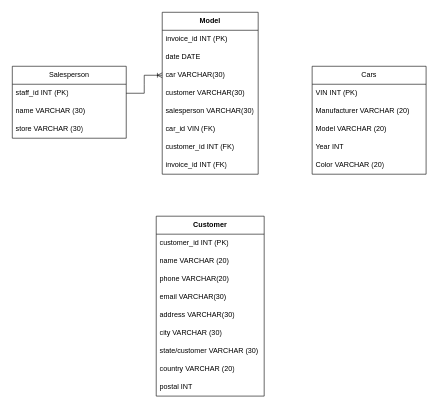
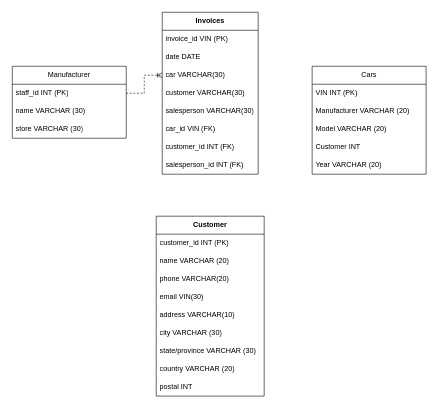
node "Model": label "Model" -> "Invoices"
node "invoice_id INT (PK)": label "invoice_id INT (PK)" -> "invoice_id VIN (PK)"
node "Salesperson": label "Salesperson" -> "Manufacturer"
edge "staff_id INT (PK)" -> "car VARCHAR(30)": style solid -> dashed
node "Year INT": label "Year INT" -> "Customer INT"
node "invoice_id INT (FK)": label "invoice_id INT (FK)" -> "salesperson_id INT (FK)"
node "Color VARCHAR (20)": label "Color VARCHAR (20)" -> "Year VARCHAR (20)"
node "email VARCHAR(30)": label "email VARCHAR(30)" -> "email VIN(30)"
node "address VARCHAR(30)": label "address VARCHAR(30)" -> "address VARCHAR(10)"
node "state/customer VARCHAR (30)": label "state/customer VARCHAR (30)" -> "state/province VARCHAR (30)"
